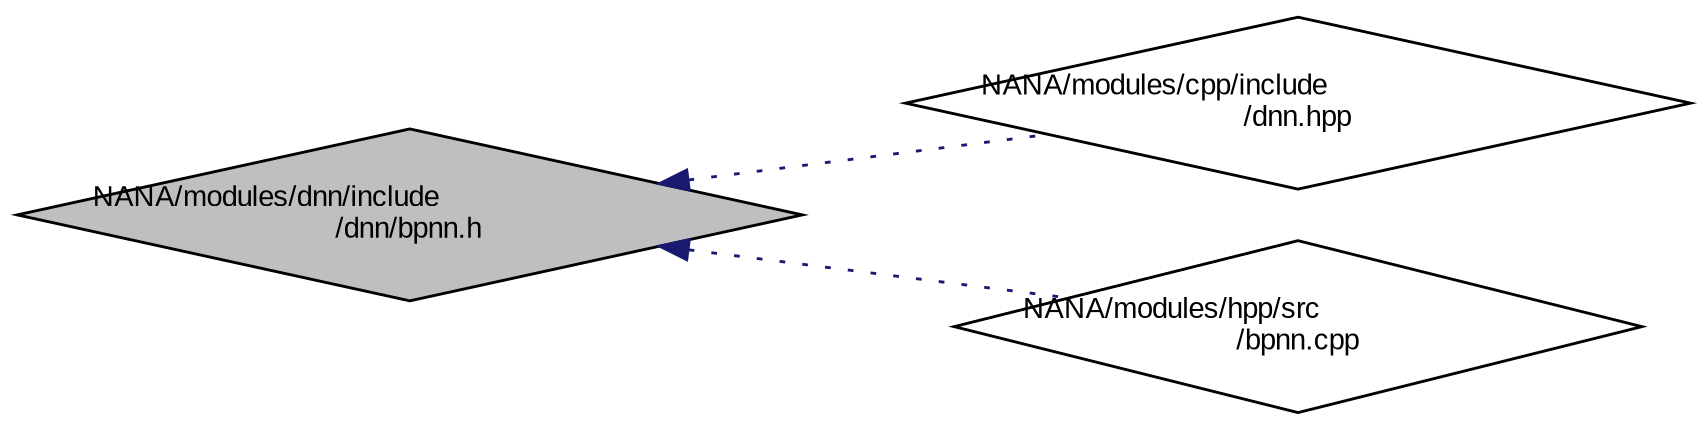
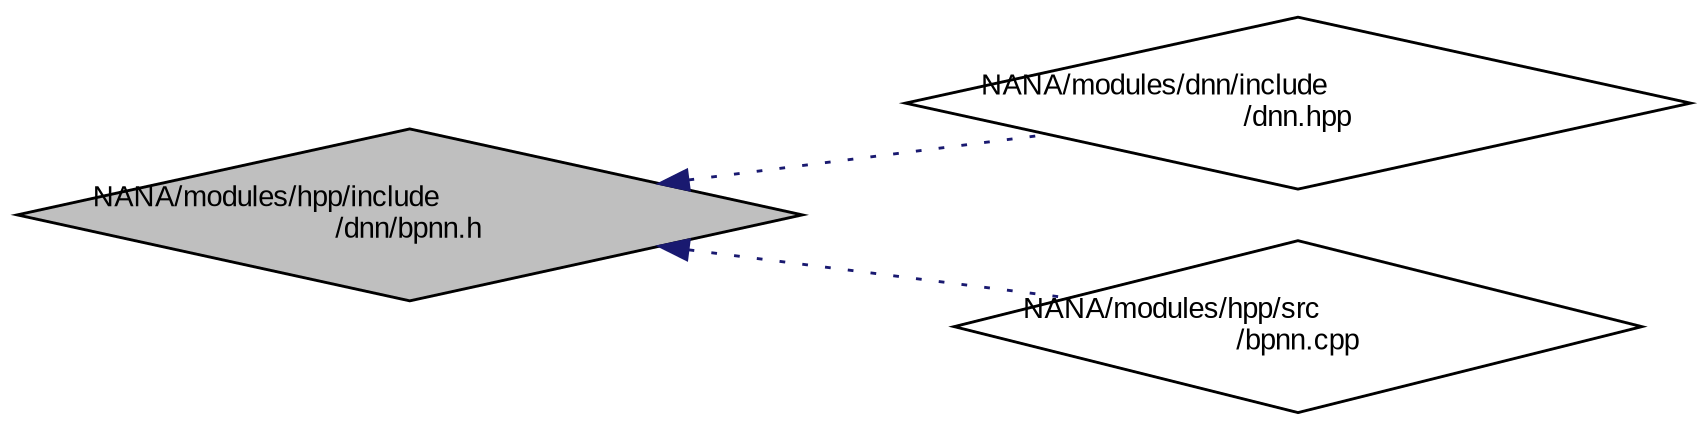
node "NANA/modules/cpp/include /dnn.hpp": label "NANA/modules/cpp/include /dnn.hpp" -> "NANA/modules/dnn/include /dnn.hpp"
node "NANA/modules/dnn/include /dnn/bpnn.h": label "NANA/modules/dnn/include /dnn/bpnn.h" -> "NANA/modules/hpp/include /dnn/bpnn.h"
